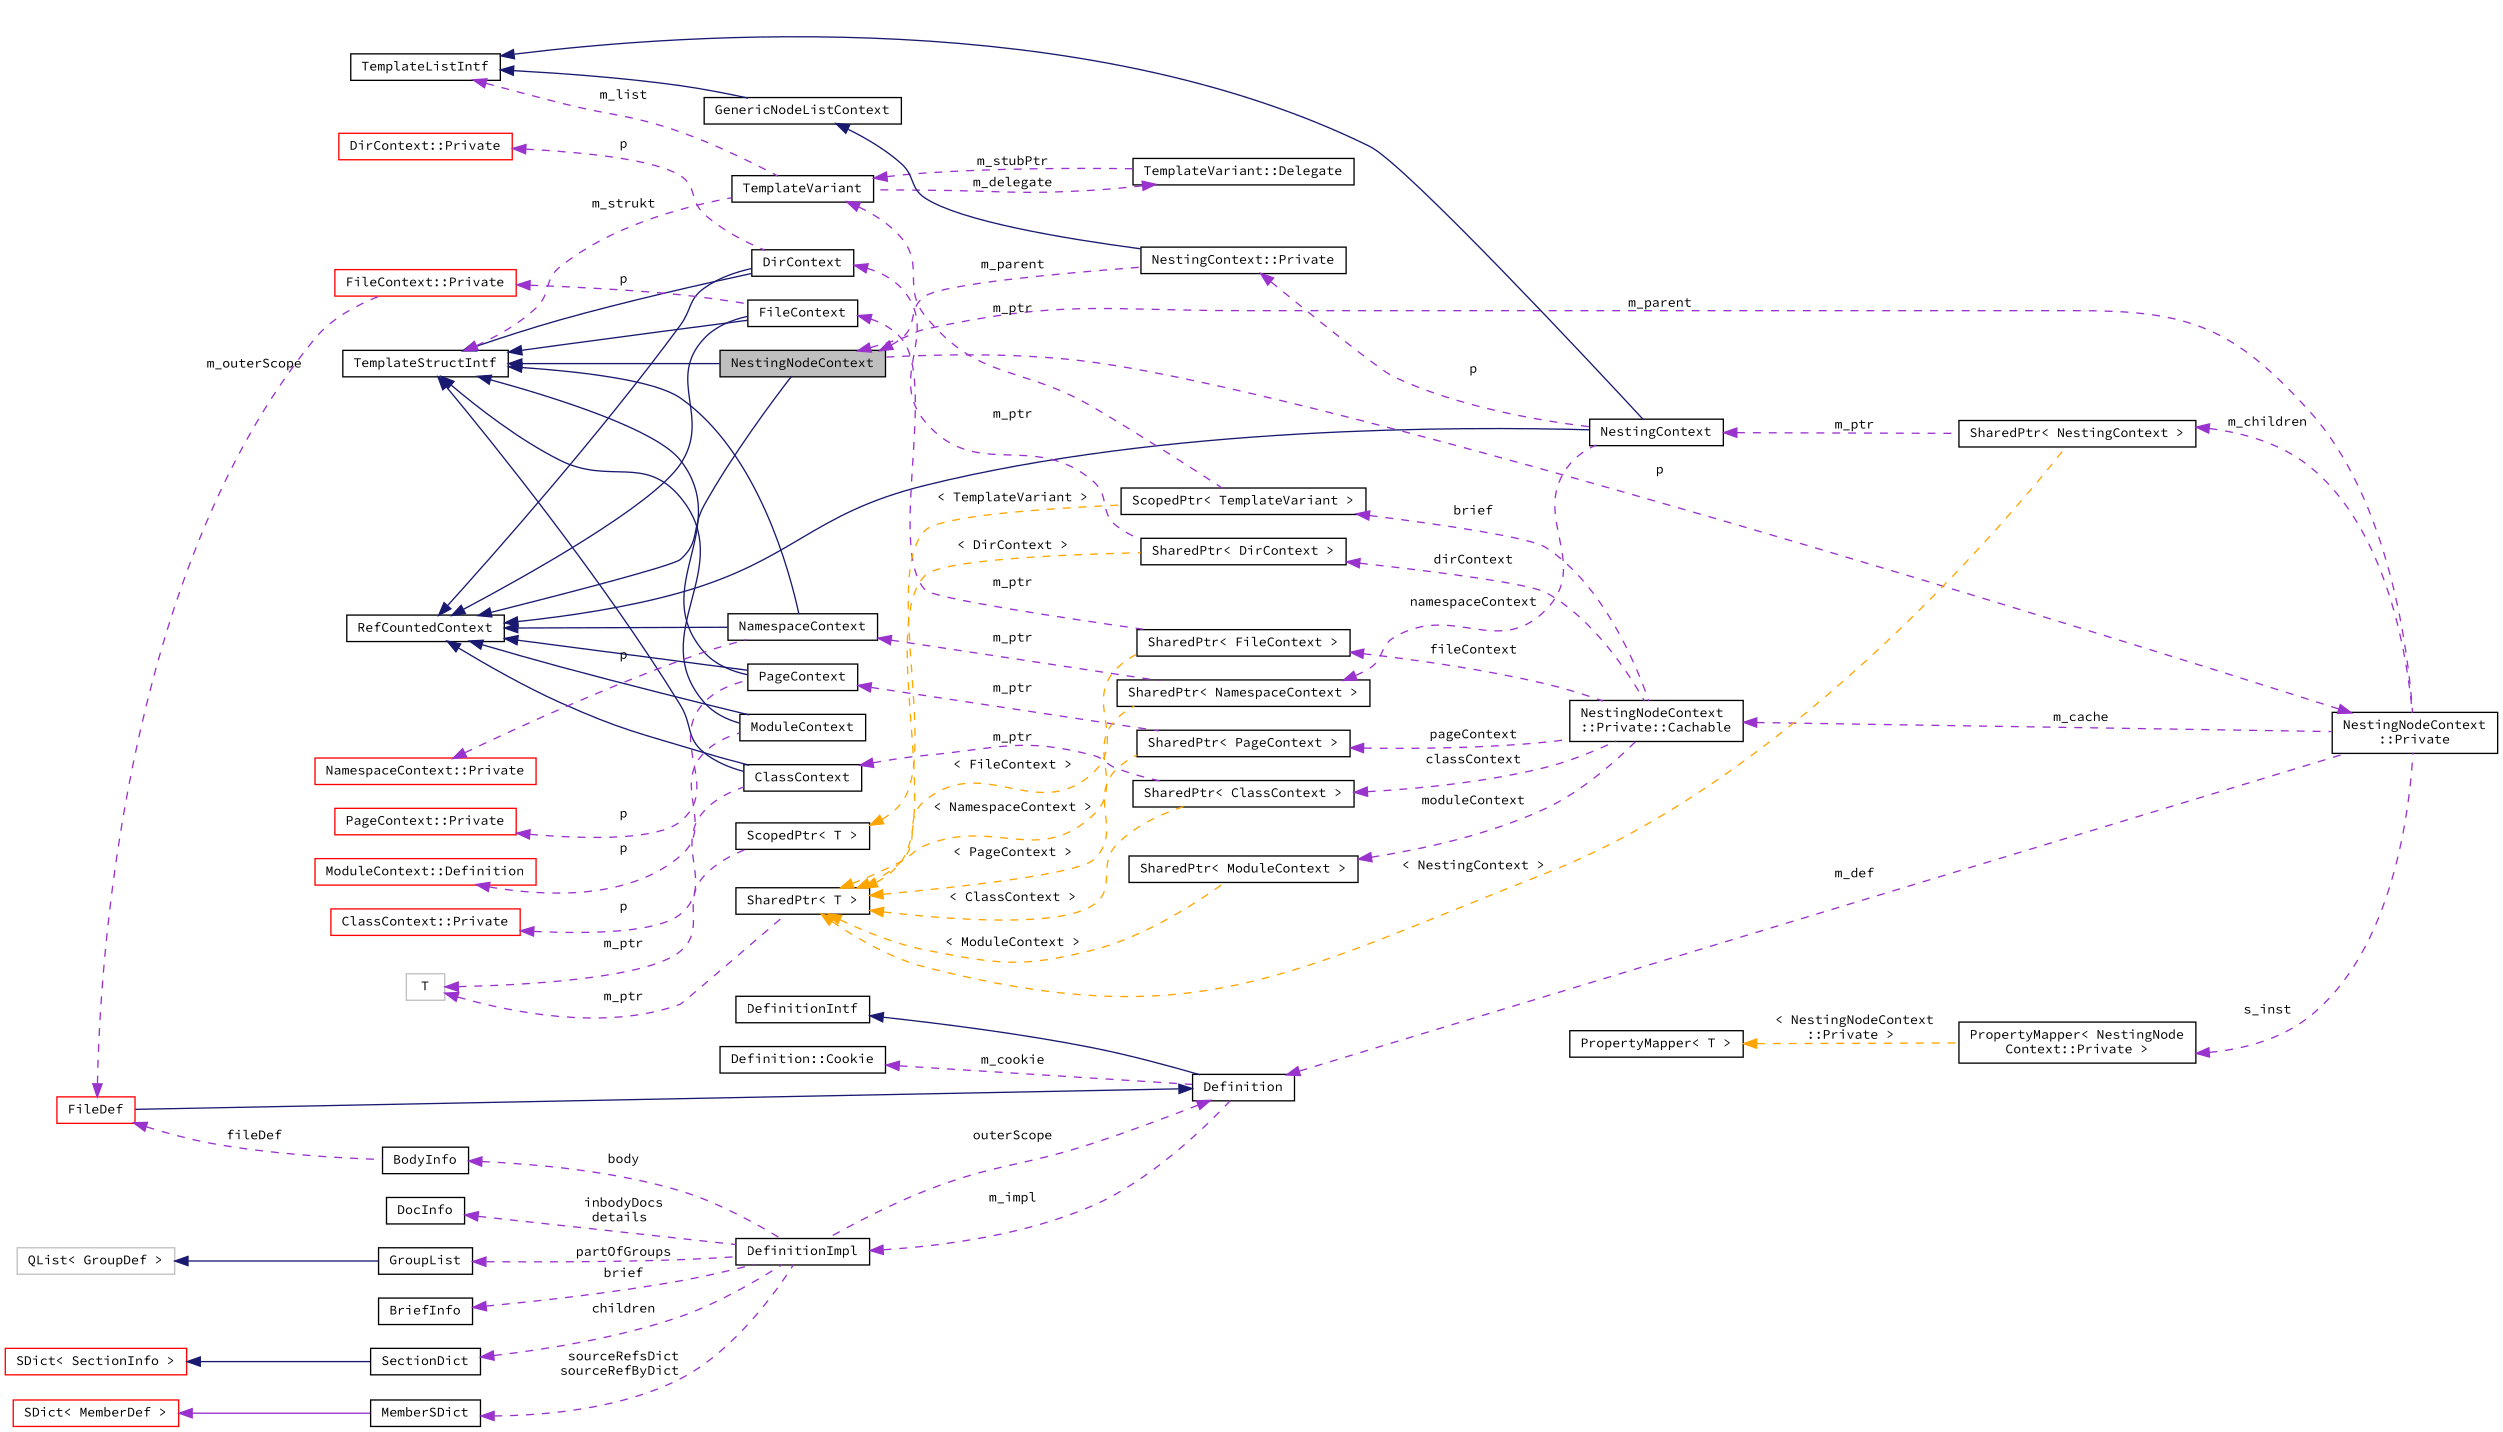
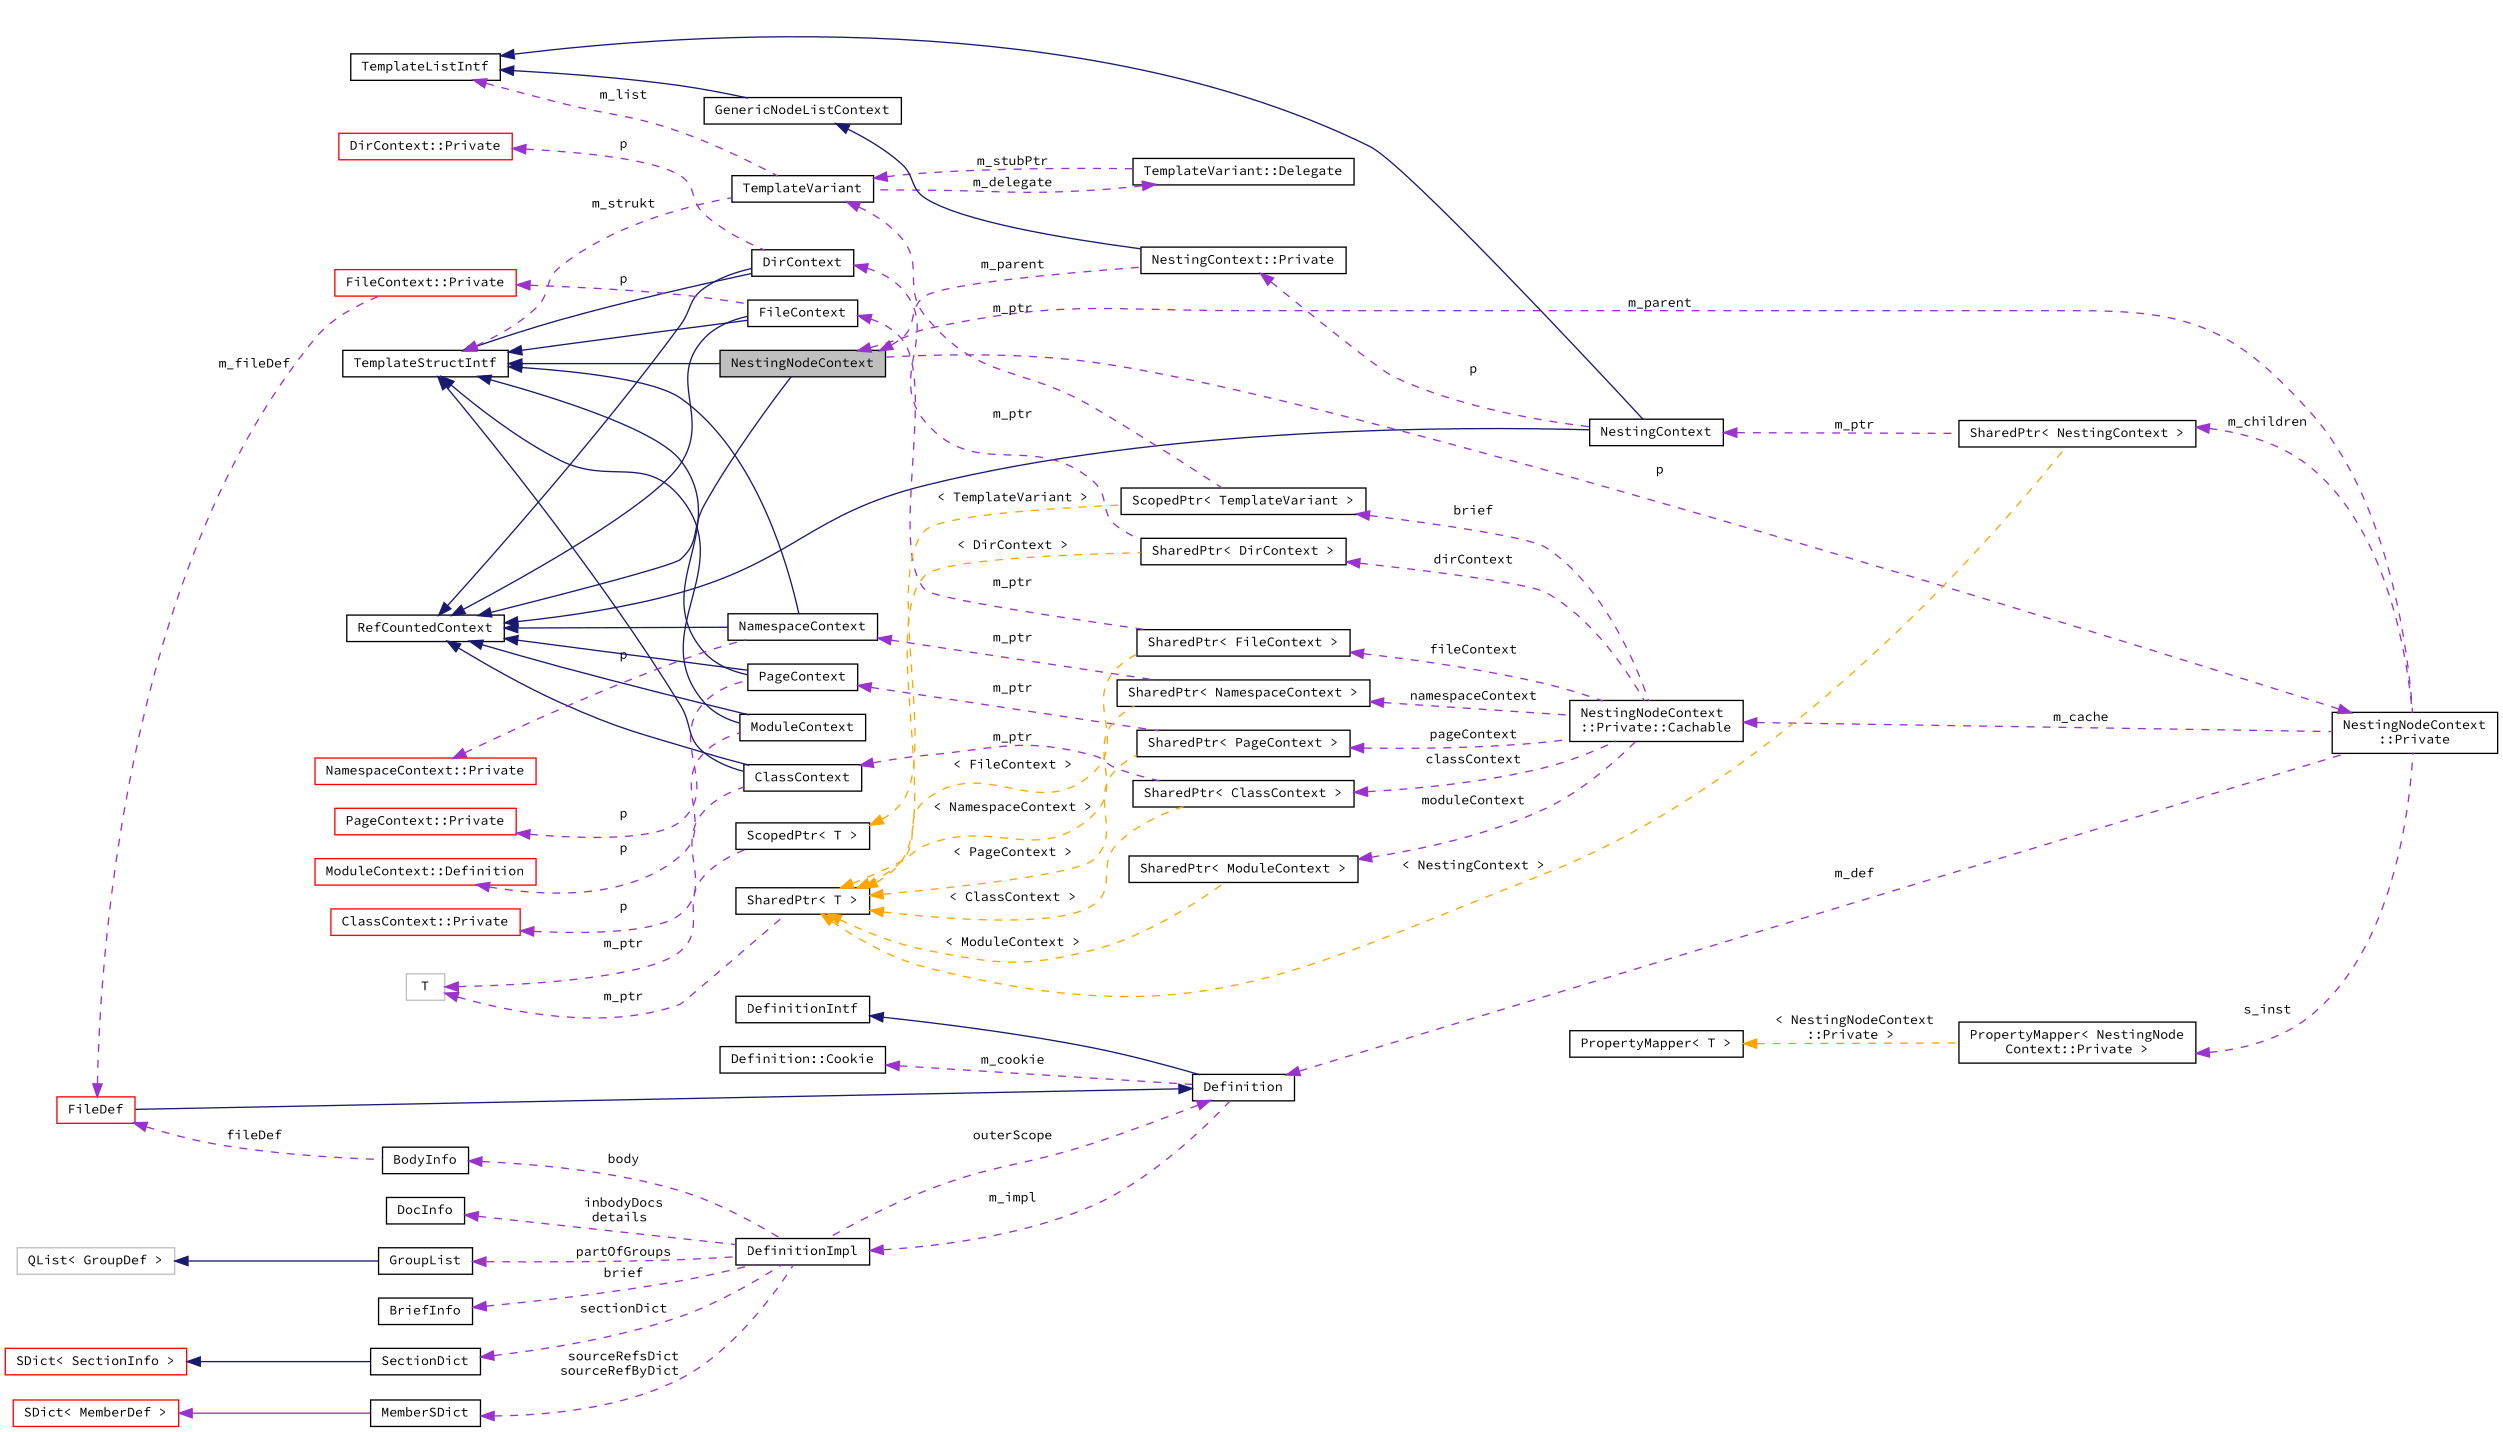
edge "FileContext::Private" -> "FileDef": label " m_outerScope" -> " m_fileDef"
edge "NestingContext" -> "SharedPtr< NamespaceContext >": now "NestingNodeContext ::Private::Cachable" -> "SharedPtr< NamespaceContext >"
edge "DefinitionImpl" -> "SectionDict": label " children" -> " sectionDict"
